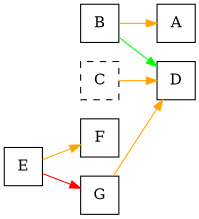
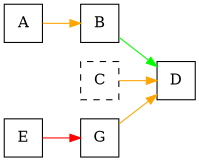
edge "B" -> "A": reversed
node "F": removed
